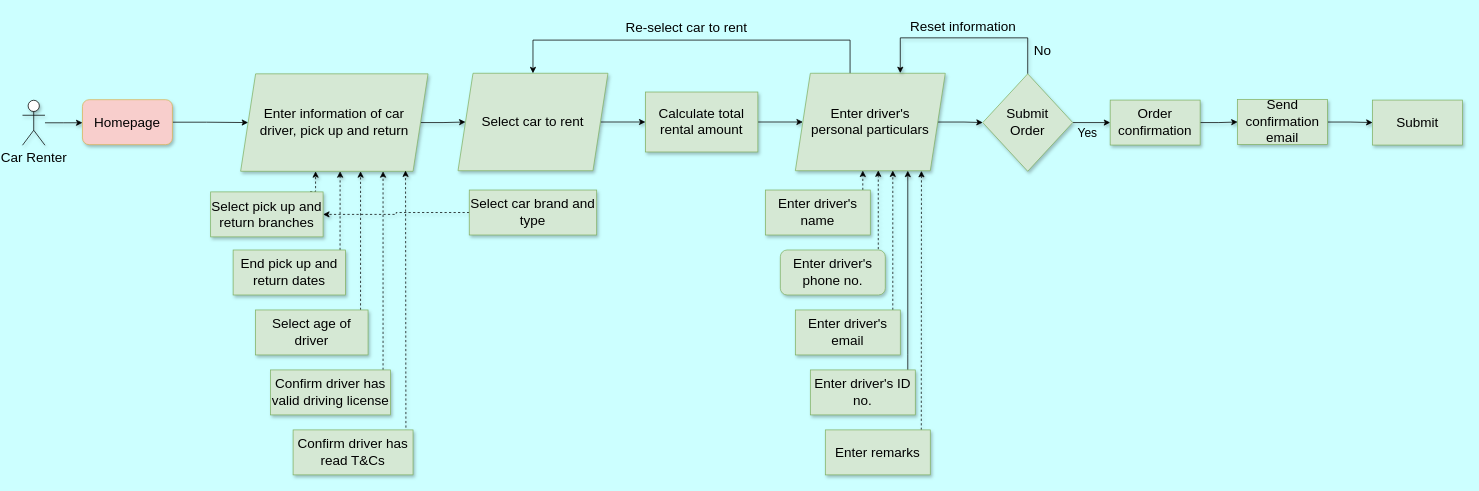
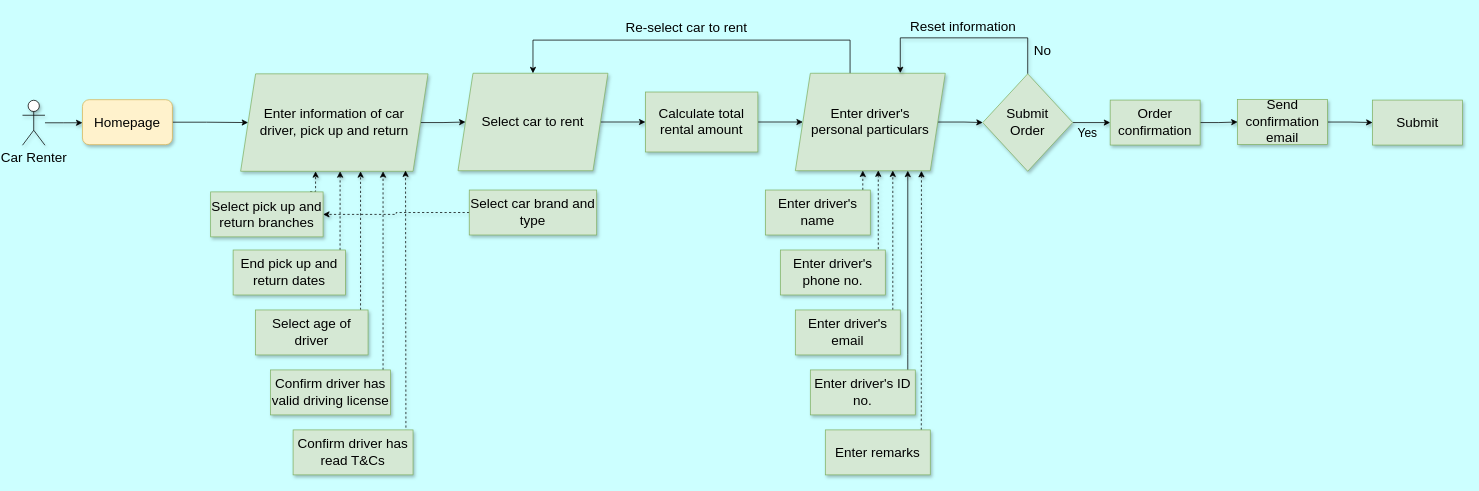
node "Homepage": fillcolor #f8cecc -> #fff2cc
node "Enter driver's phone no.": shape rounded rectangle -> rectangle
